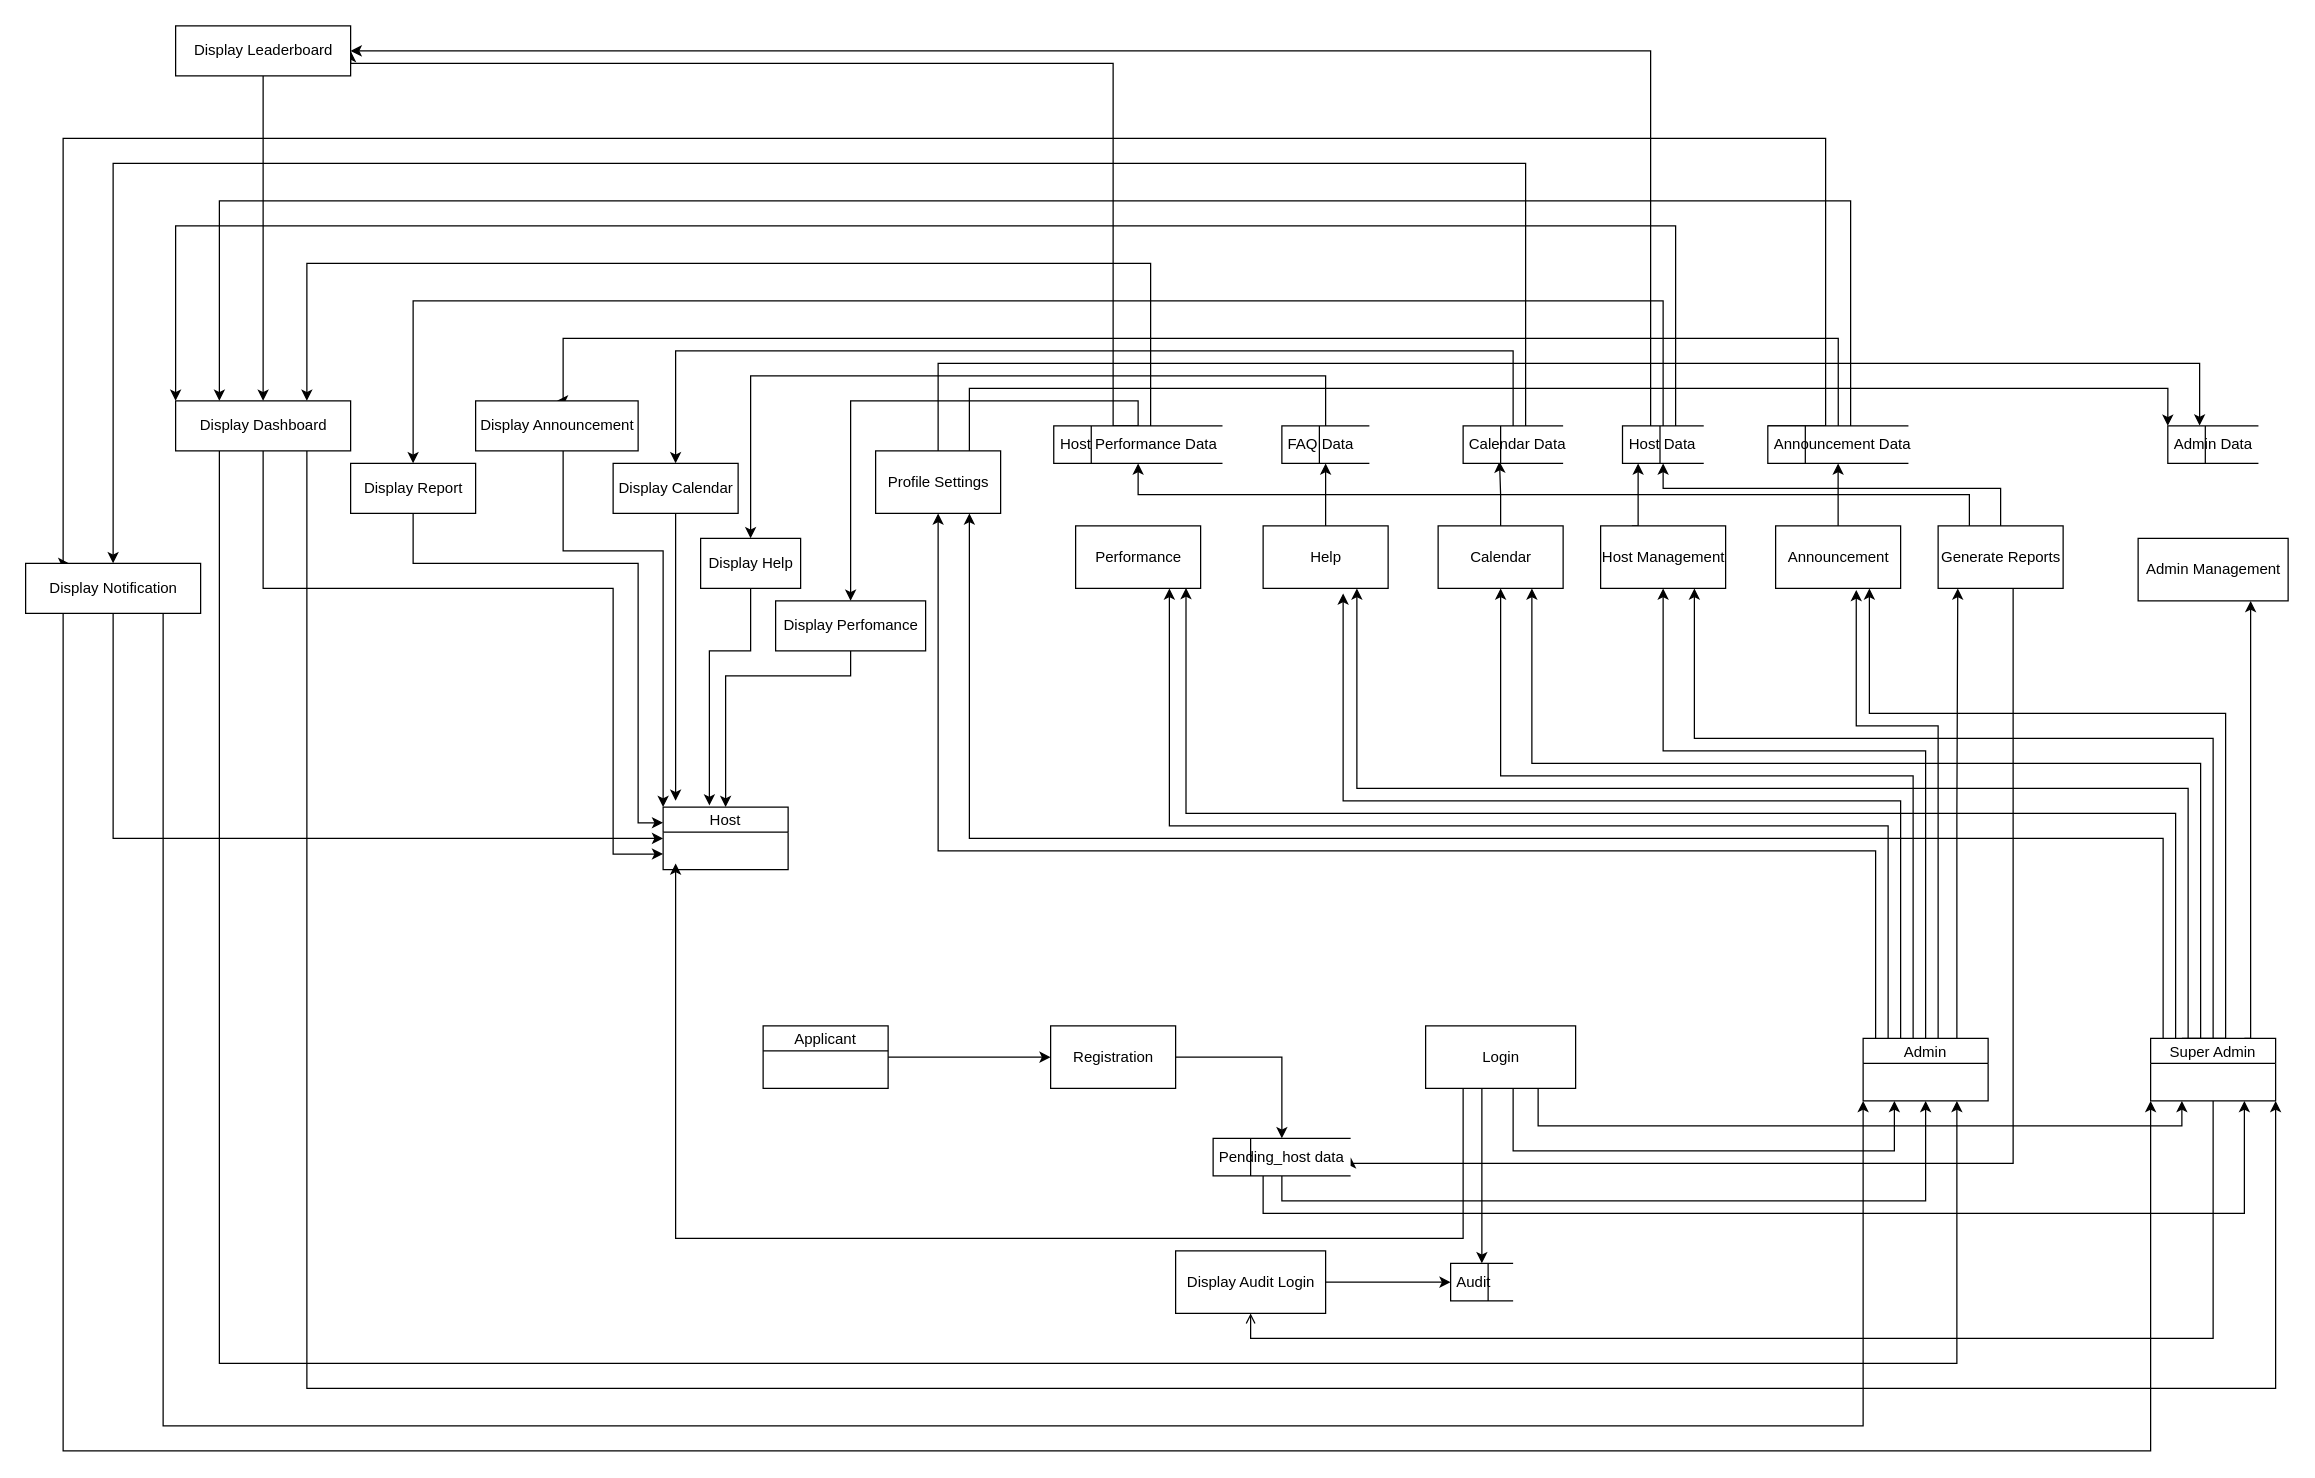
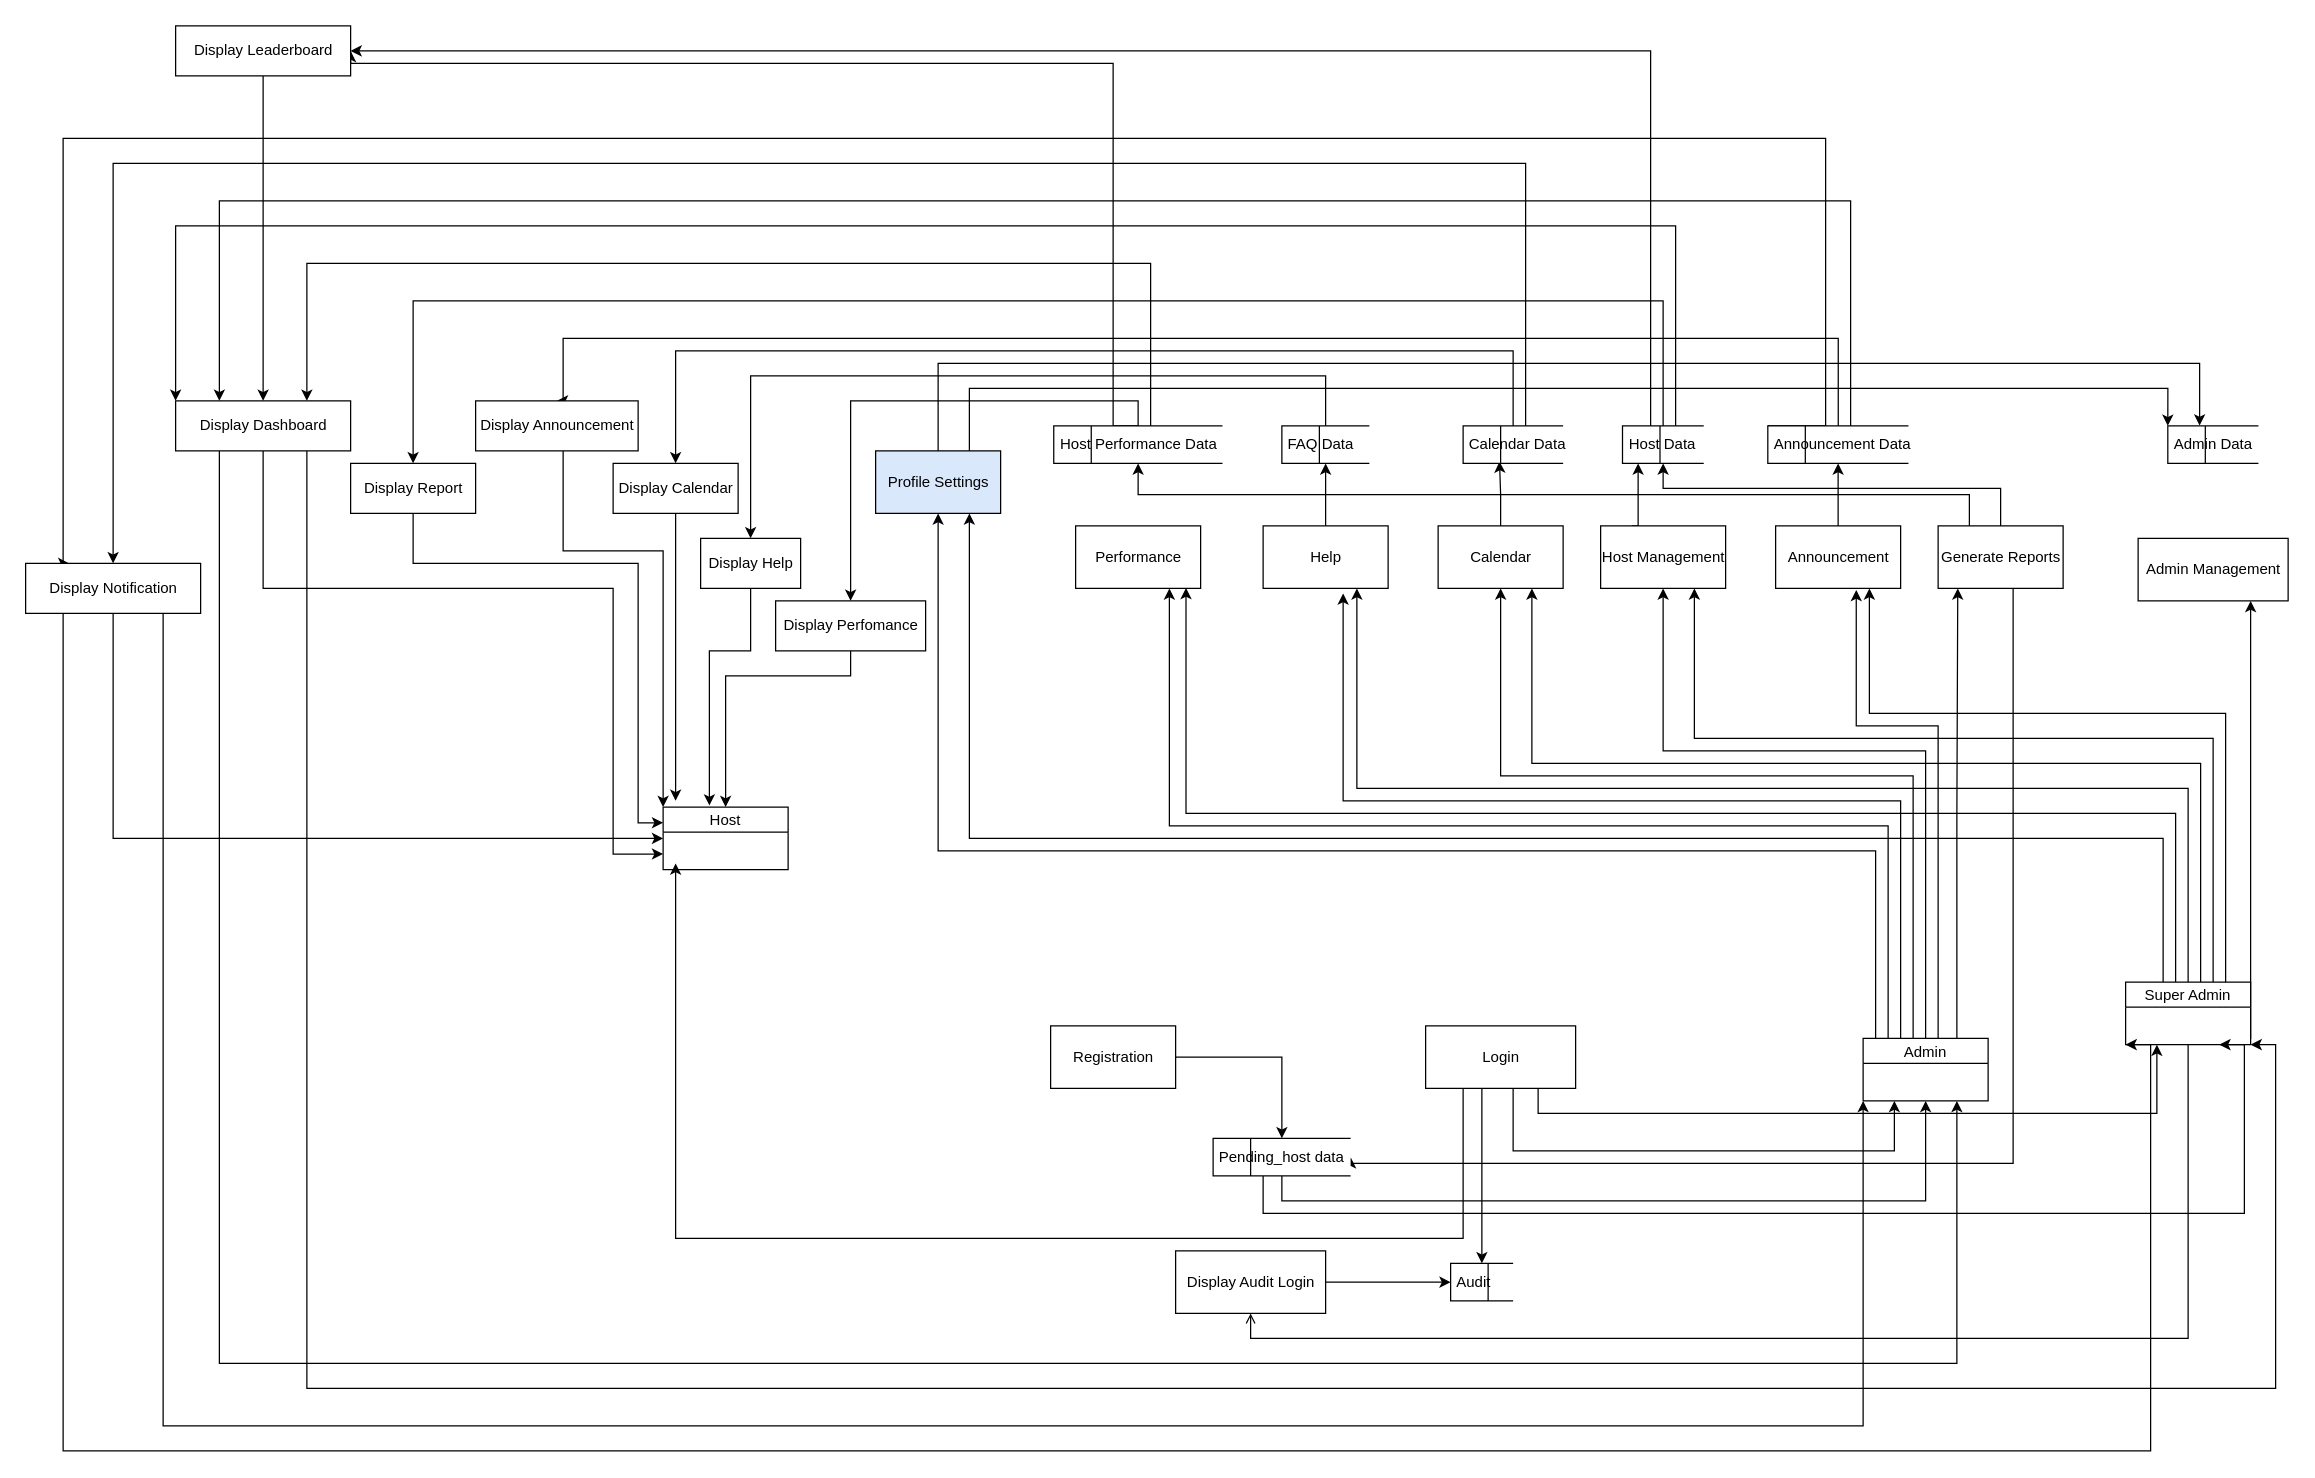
node "Profile Settings": fillcolor #ffffff -> #dae8fc
node "Applicant": removed
edge "Applicant" -> "Registration": removed
node "Super Admin": moved (2213, 1069) -> (2188, 1013)
